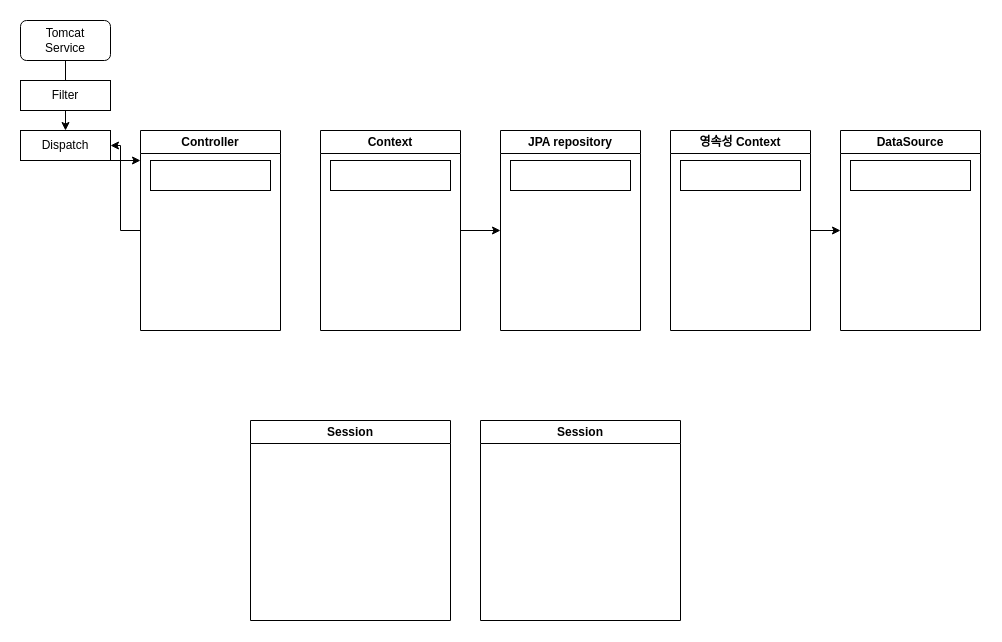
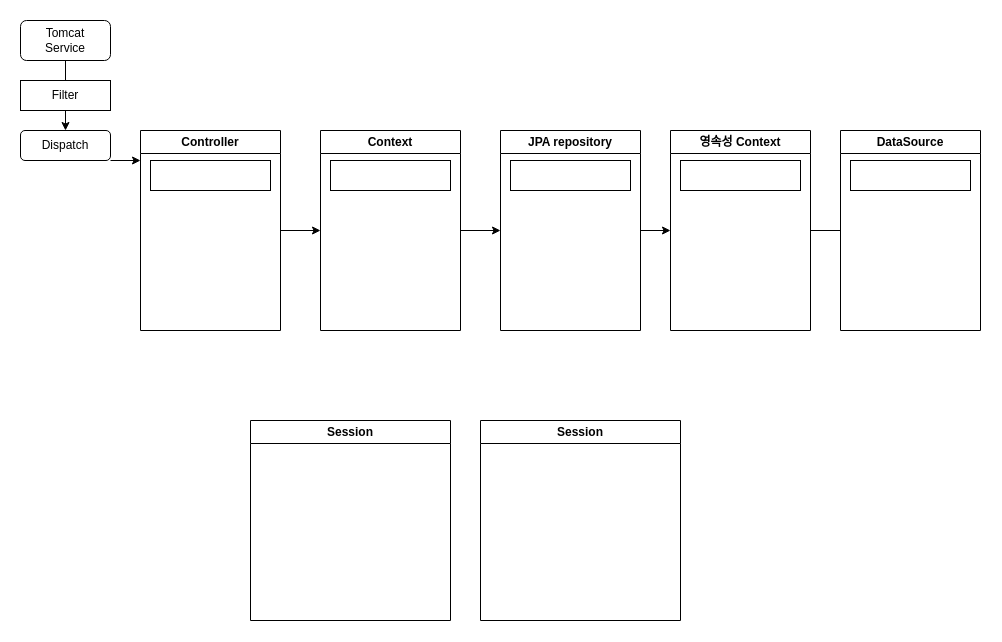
node "Dispatch": shape rectangle -> rounded rectangle
edge "Controller" -> "Dispatch": now "Controller" -> "Context"
edge "JPA repository" -> "영속성 Context": added
edge "영속성 Context" -> "DataSource": arrowhead classic -> none
